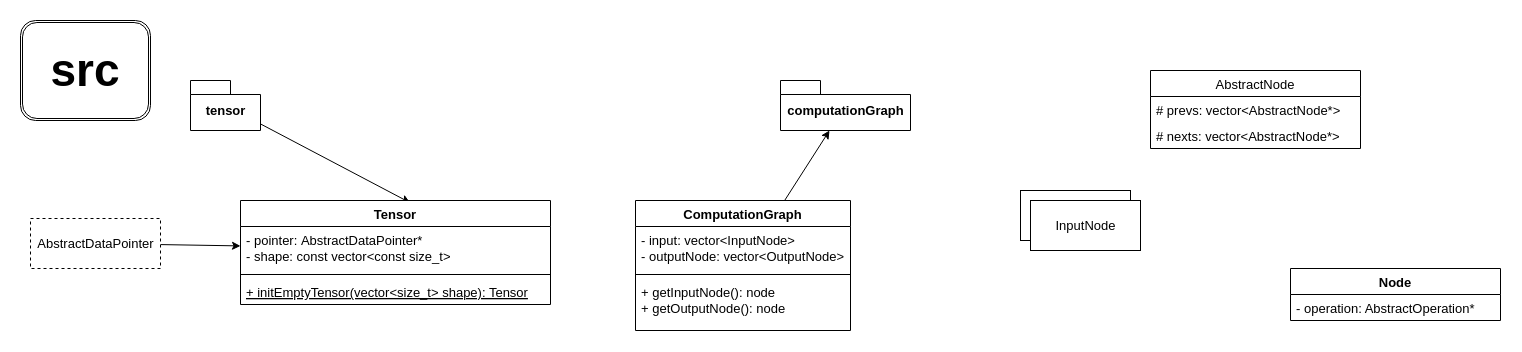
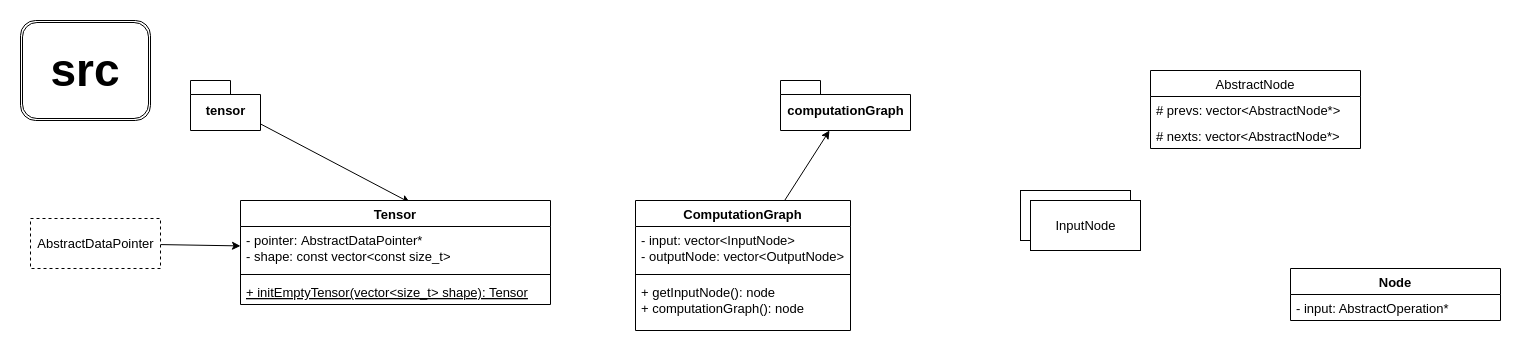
node "+ getInputNode(): node + getOutputNode(): node": label "+ getInputNode(): node + getOutputNode(): node" -> "+ getInputNode(): node + computationGraph(): node"
node "- operation: AbstractOperation*": label "- operation: AbstractOperation*" -> "- input: AbstractOperation*"
